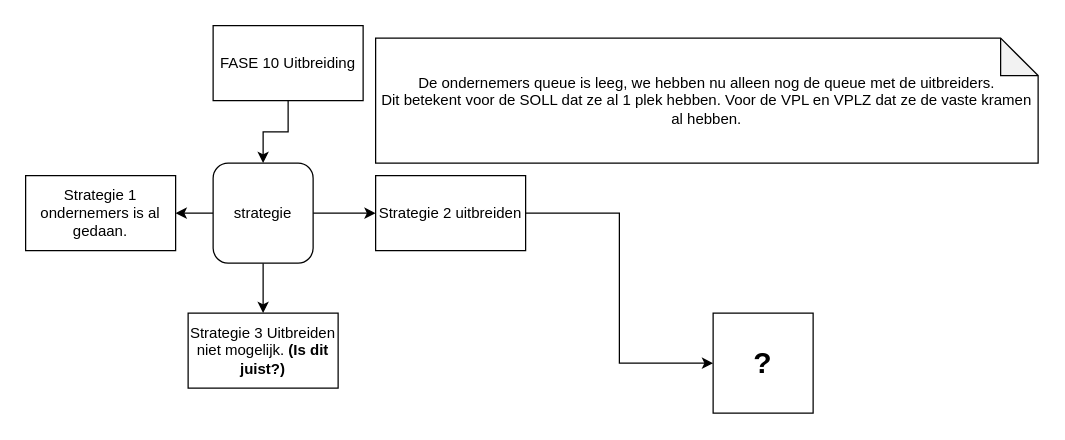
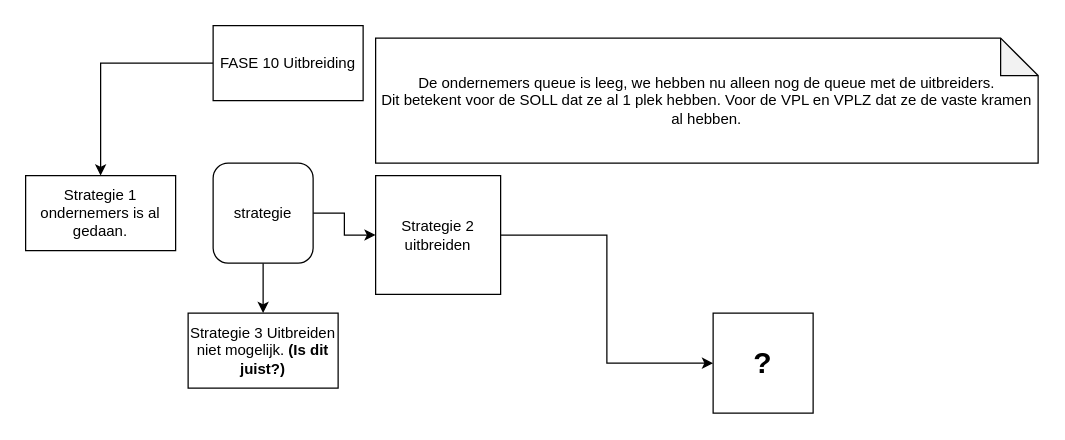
edge "FASE 10 Uitbreiding" -> "strategie": now "FASE 10 Uitbreiding" -> "Strategie 1 ondernemers is al gedaan."
edge "strategie" -> "Strategie 1 ondernemers is al gedaan.": removed
node "Strategie 2 uitbreiden": size 150x75 -> 125x119
